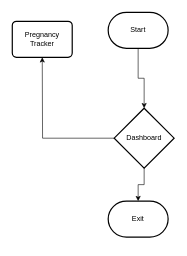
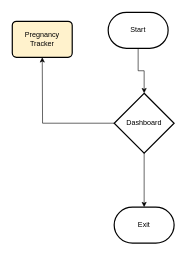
node "Pregnancy Tracker": fillcolor #ffffff -> #fff2cc
node "Dashboard": moved (144, 138) -> (144, 123)
node "Exit": moved (138, 219) -> (144, 225)
